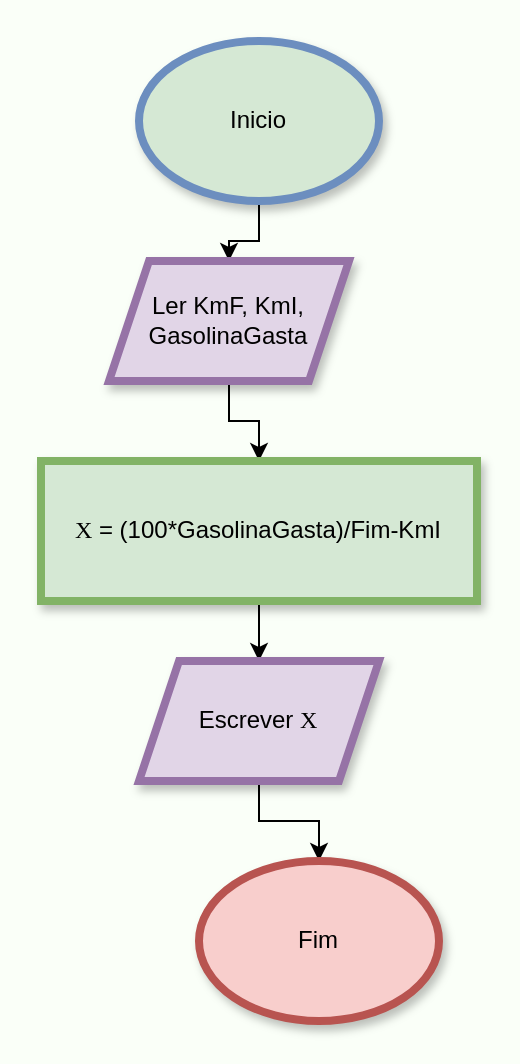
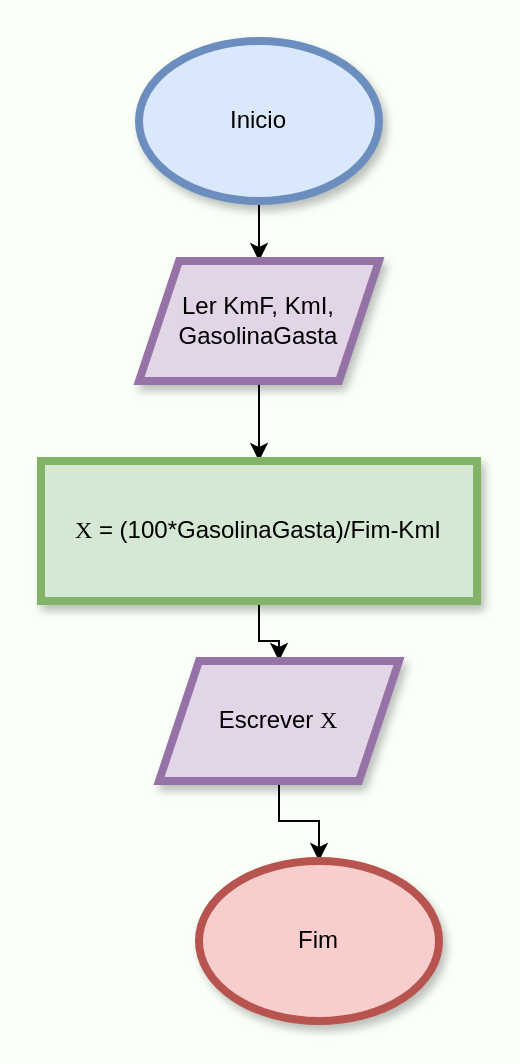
node "Inicio": fillcolor #d5e8d4 -> #dae8fc
node "Ler KmF, KmI, GasolinaGasta": moved (229, 321) -> (259, 321)
node "Escrever X": moved (259, 721) -> (279, 721)
